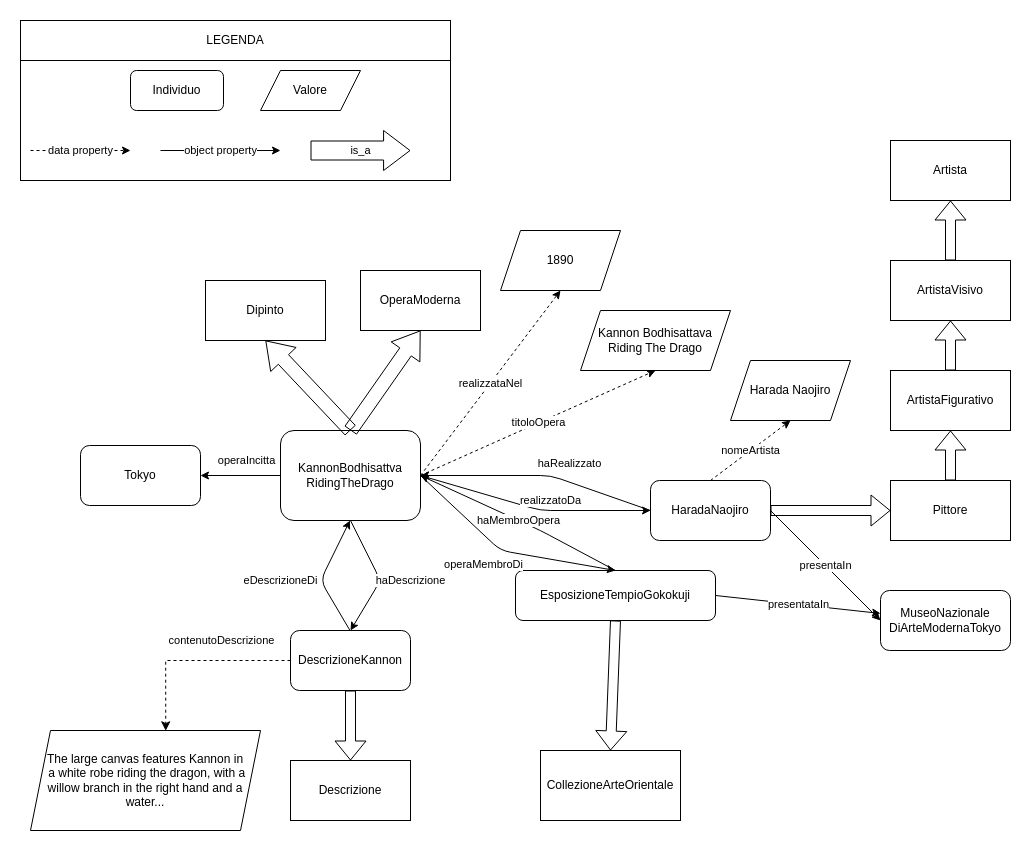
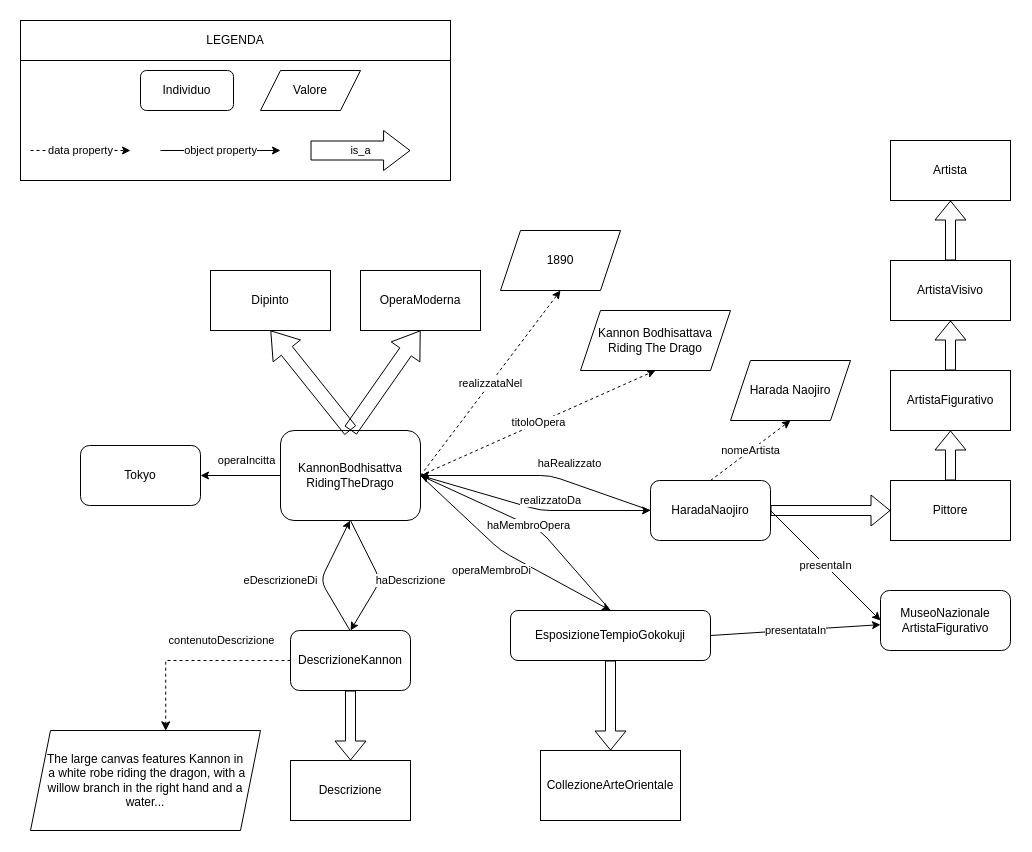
node "Individuo": moved (177, 91) -> (187, 91)
node "Dipinto": moved (266, 311) -> (271, 301)
node "EsposizioneTempioGokokuji": moved (616, 596) -> (611, 636)
node "MuseoNazionale DiArteModernaTokyo": label "MuseoNazionale DiArteModernaTokyo" -> "MuseoNazionale ArtistaFigurativo"
